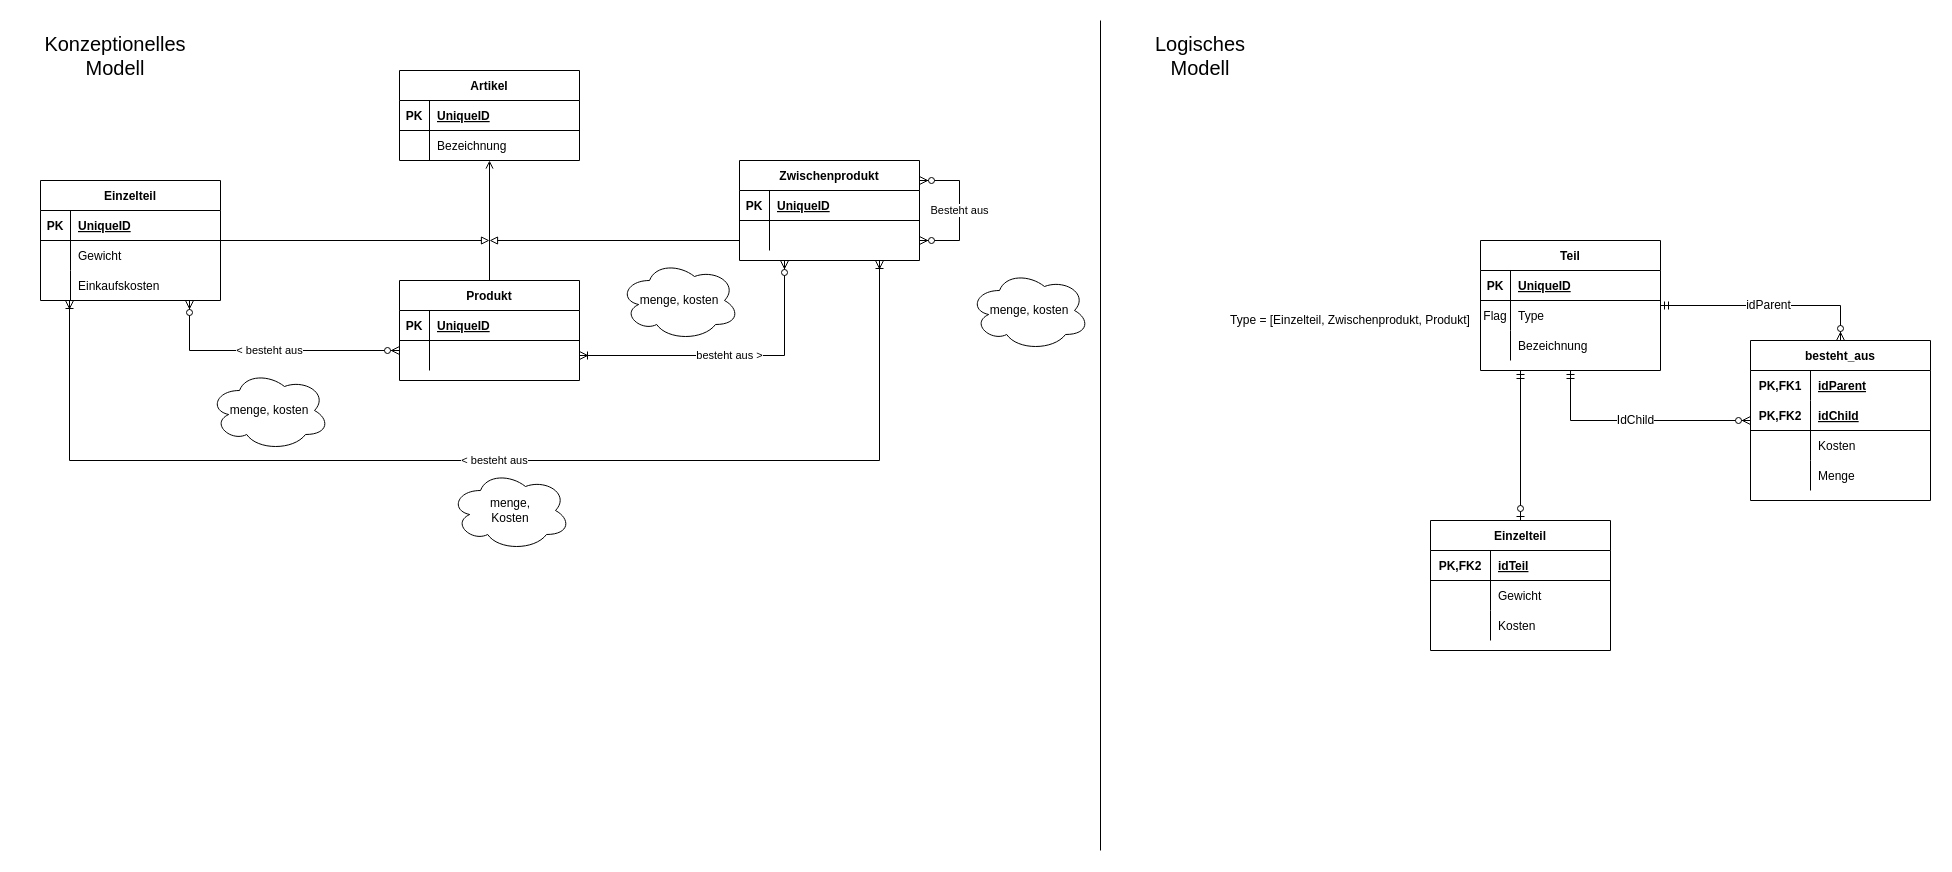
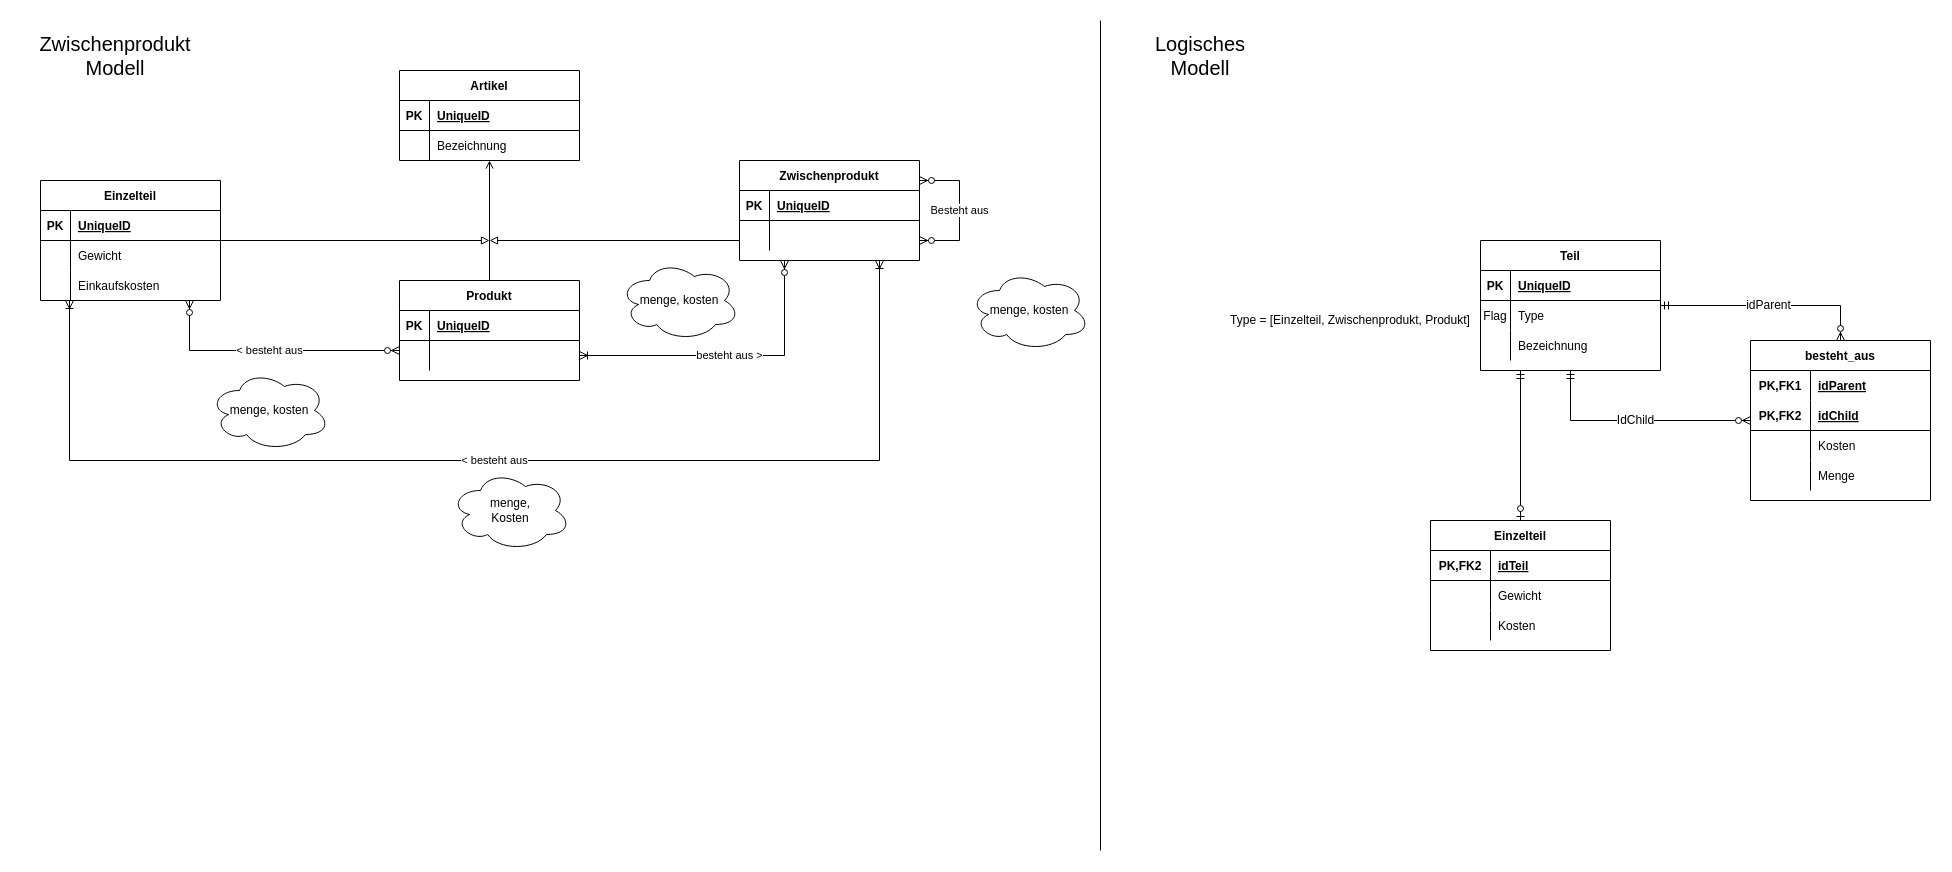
node "Konzeptionelles Modell": label "Konzeptionelles Modell" -> "Zwischenprodukt Modell"
